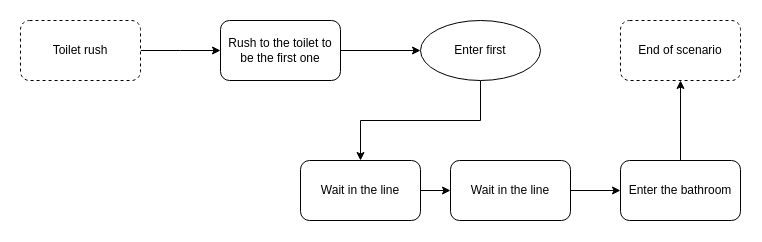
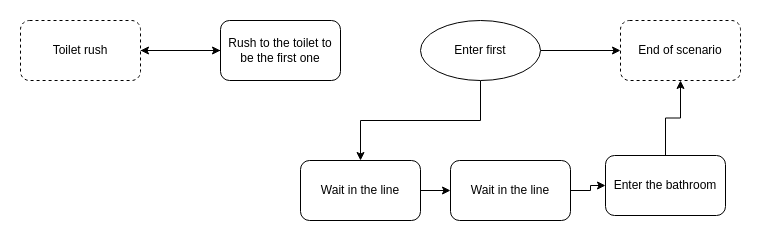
edge "Rush to the toilet to be the first one" -> "Enter first": now "Rush to the toilet to be the first one" -> "Toilet rush"
edge "Enter first" -> "End of scenario": added
node "Enter the bathroom": moved (681, 191) -> (666, 186)
